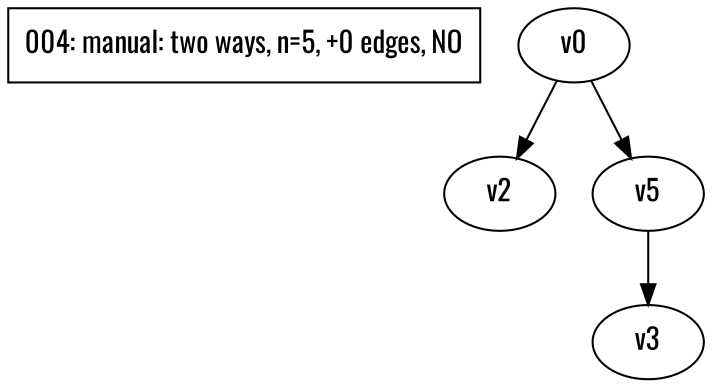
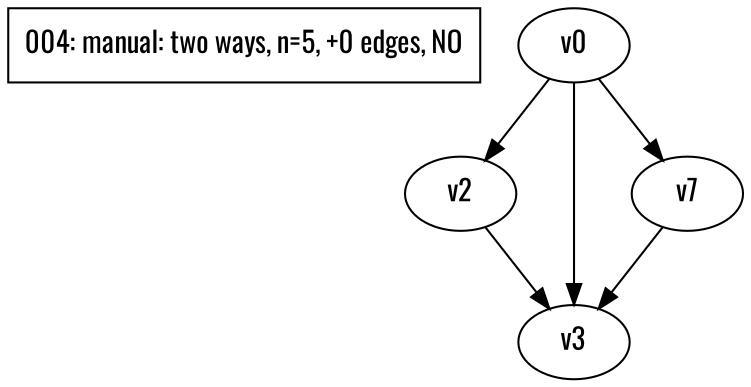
edge "v0" -> "v3": added
node "v5": label "v5" -> "v7"
edge "v2" -> "v3": added
